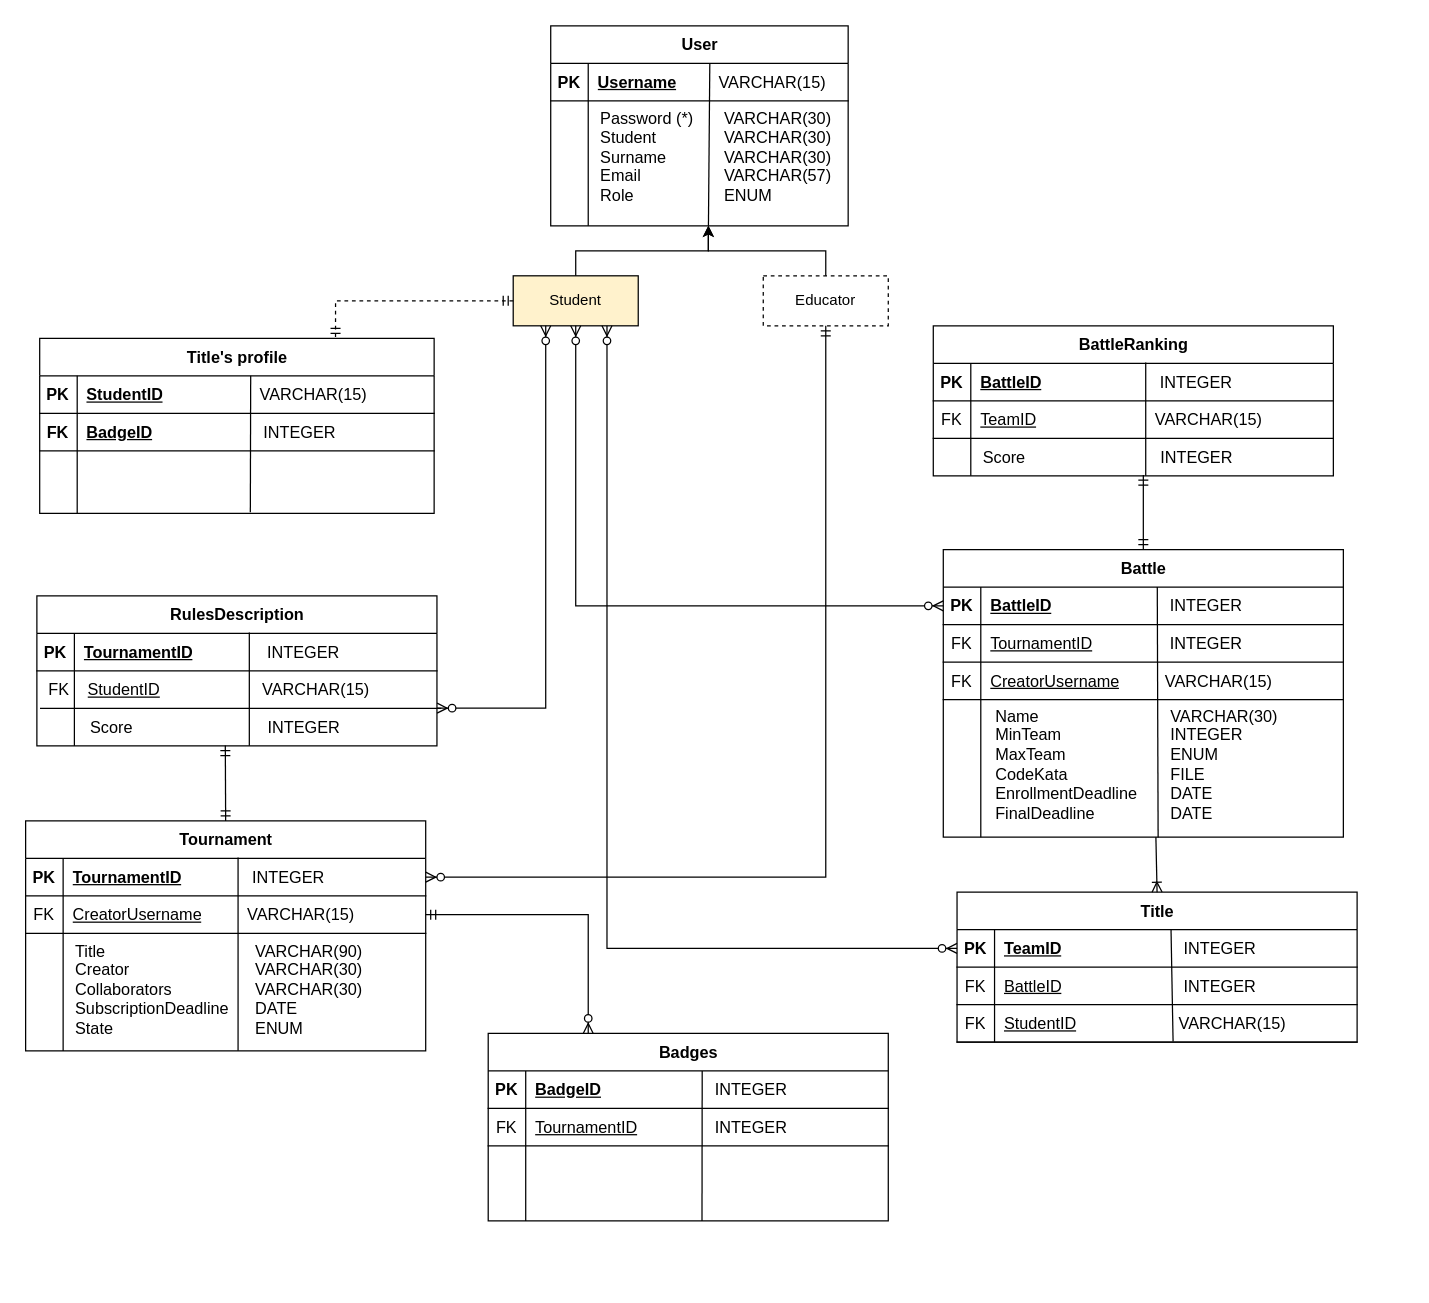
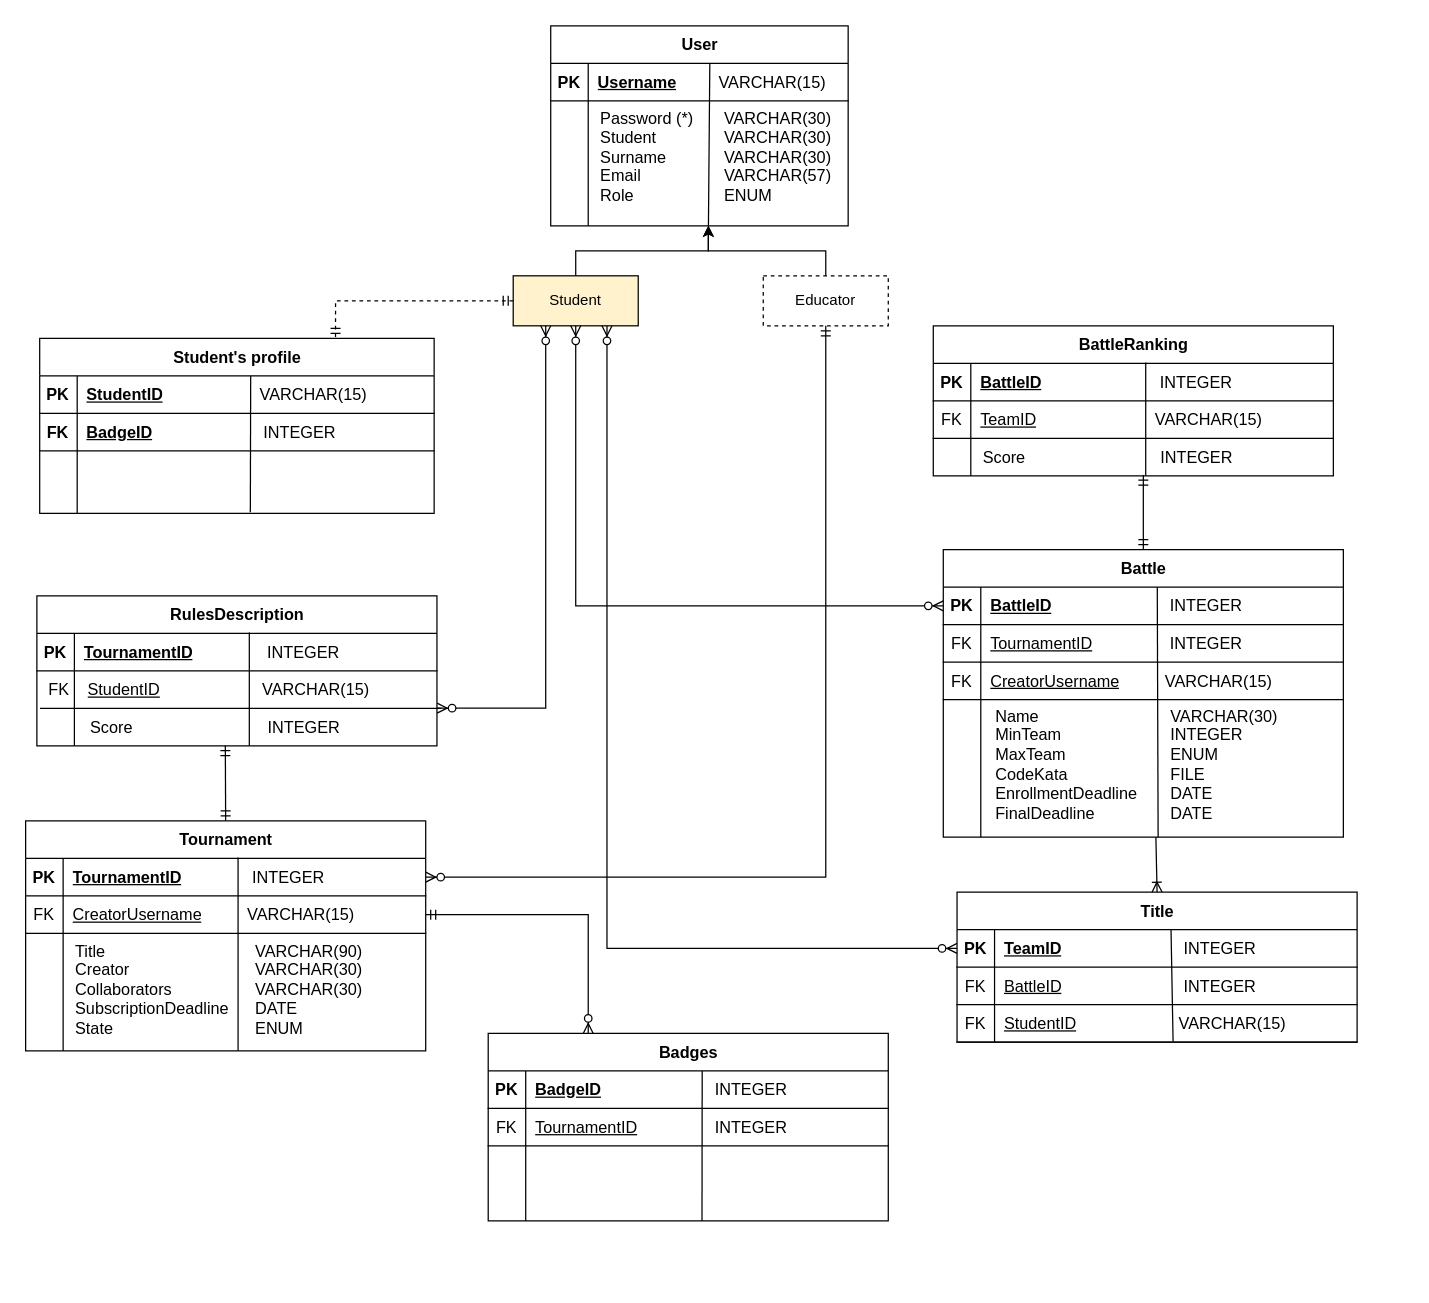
node "Title's profile": label "Title's profile" -> "Student's profile"
